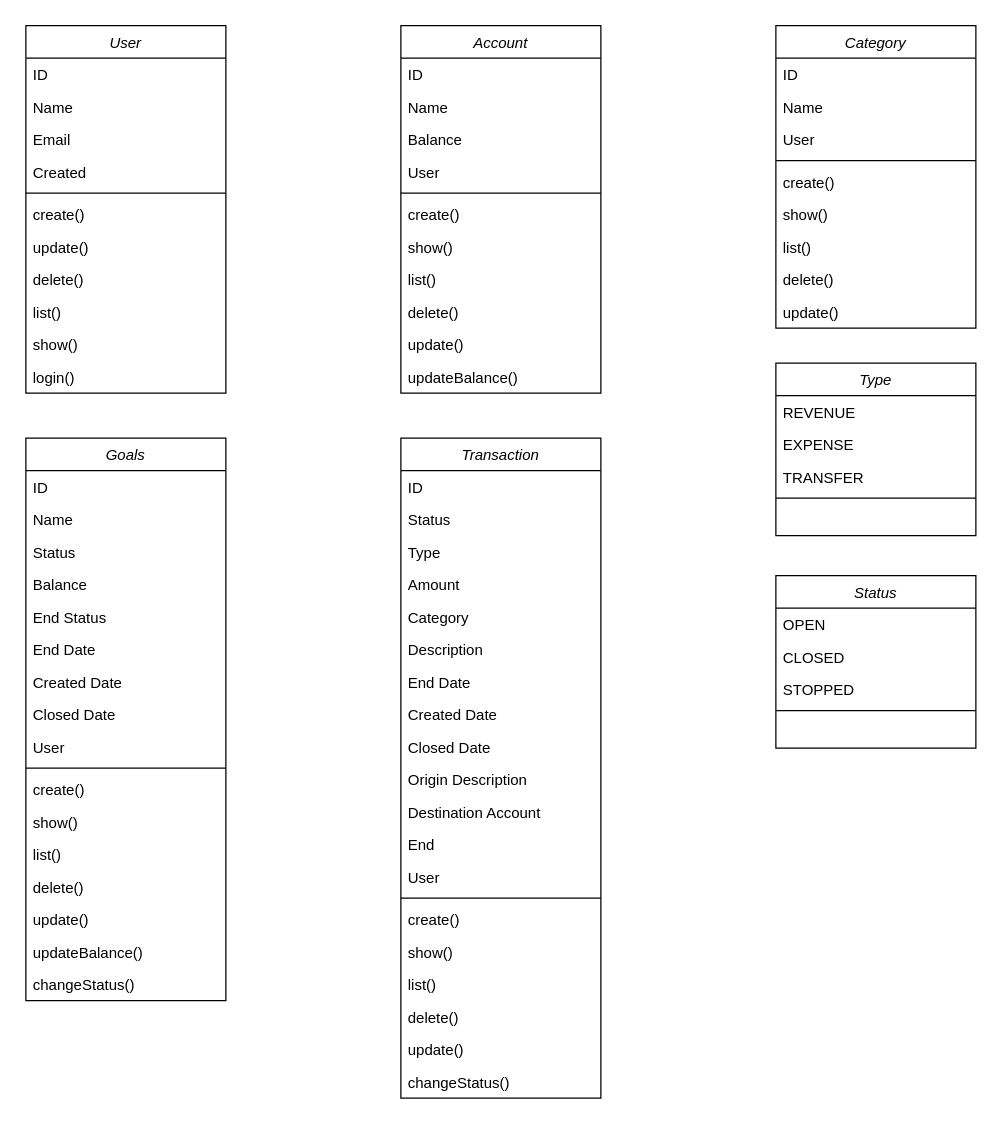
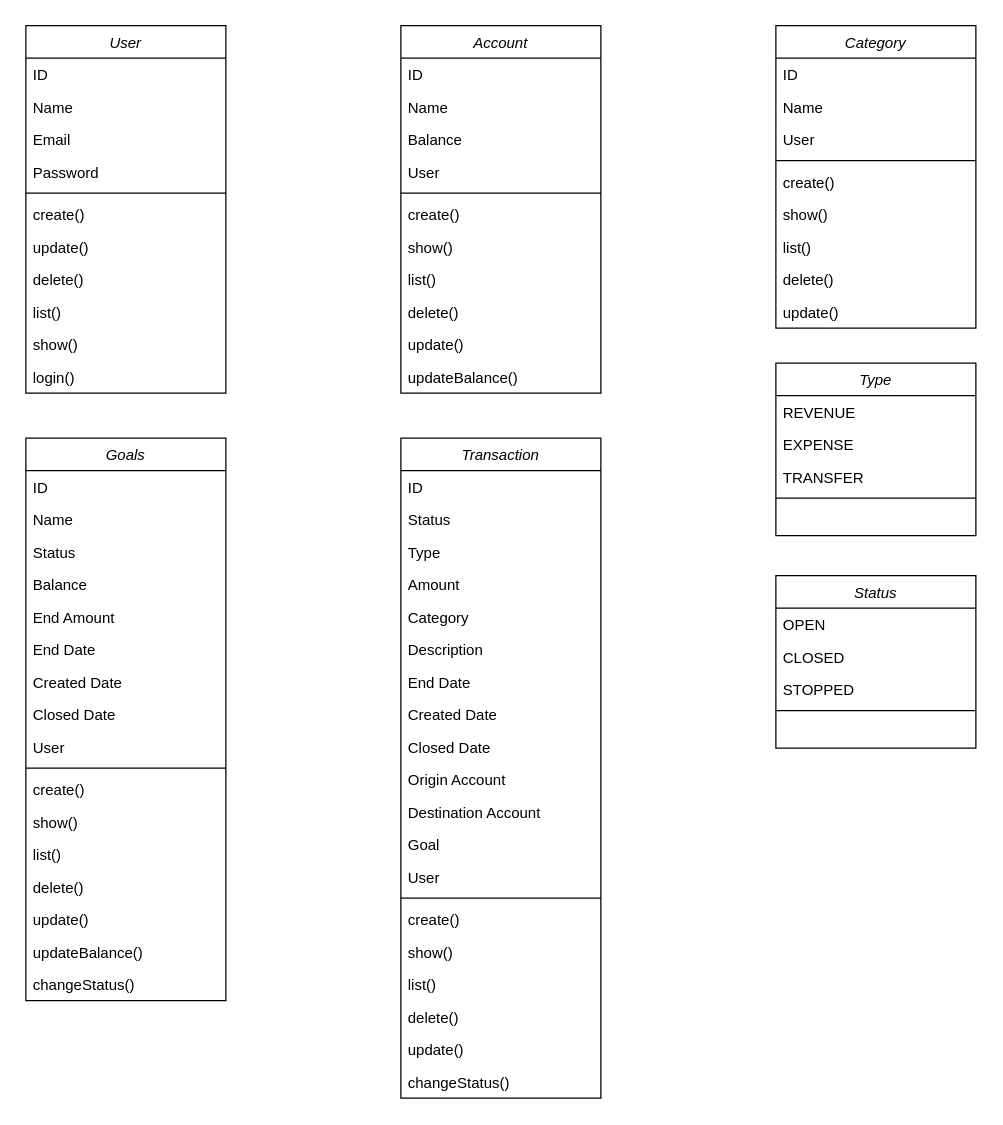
node "Created": label "Created" -> "Password"
node "End Status": label "End Status" -> "End Amount"
node "Origin Description": label "Origin Description" -> "Origin Account"
node "End": label "End" -> "Goal"
